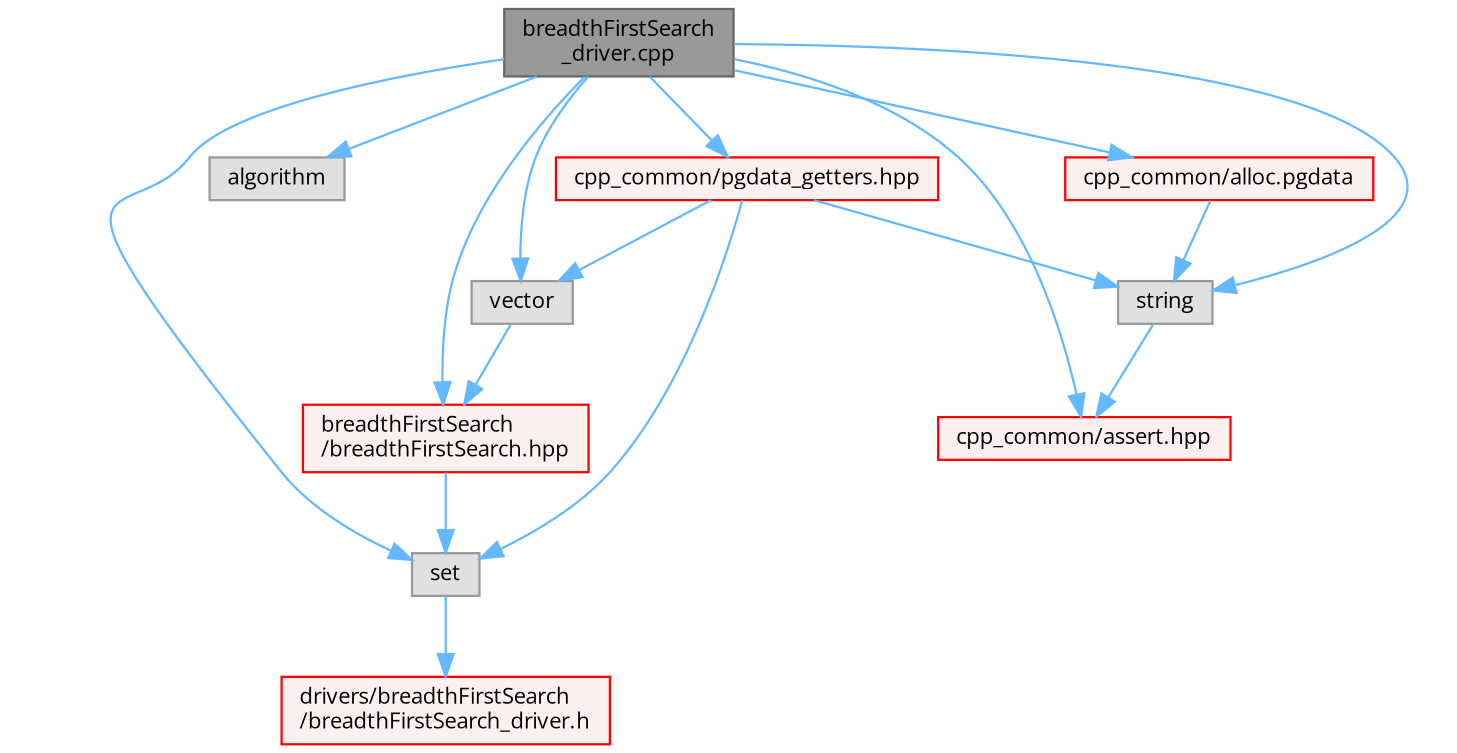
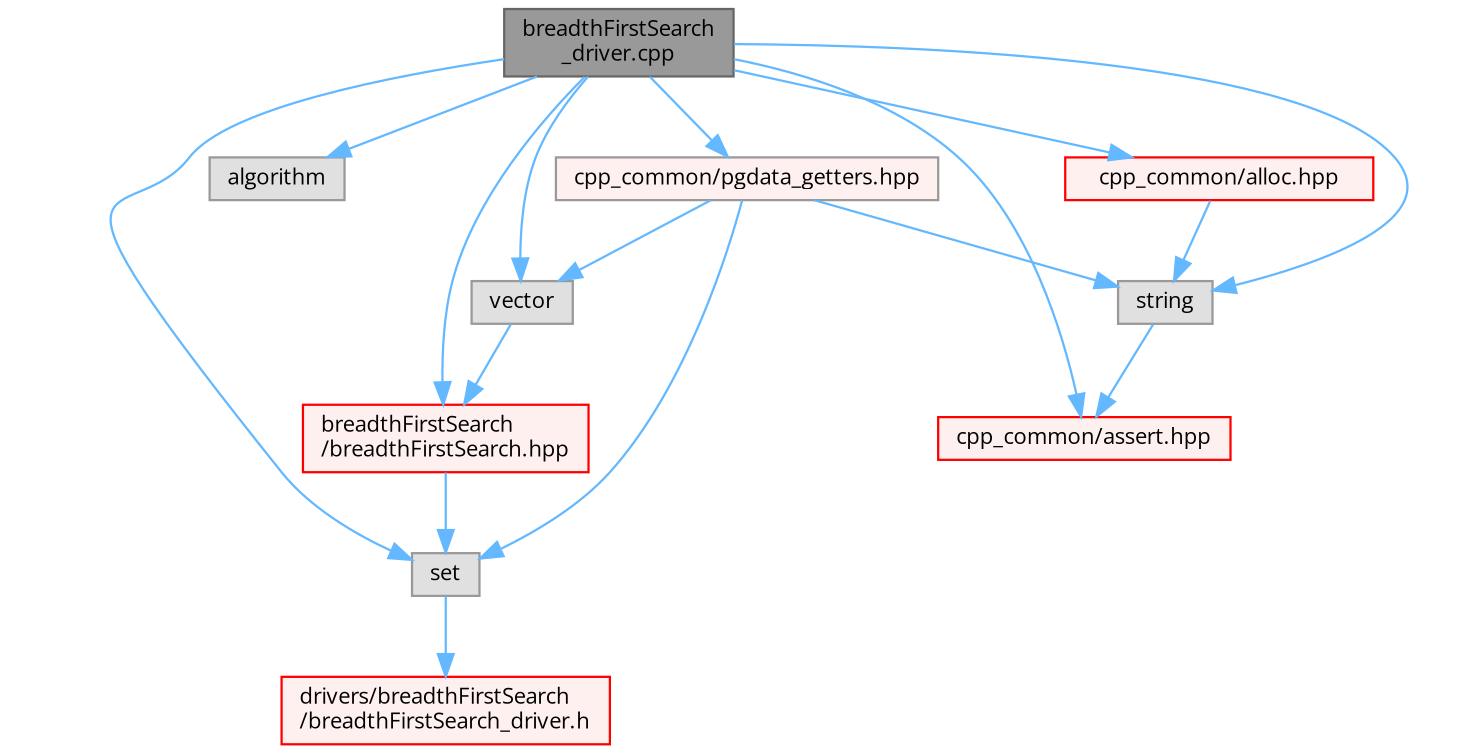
node "cpp_common/pgdata_getters.hpp": color red -> grey60
node "cpp_common/alloc.pgdata": label "cpp_common/alloc.pgdata" -> "cpp_common/alloc.hpp"
